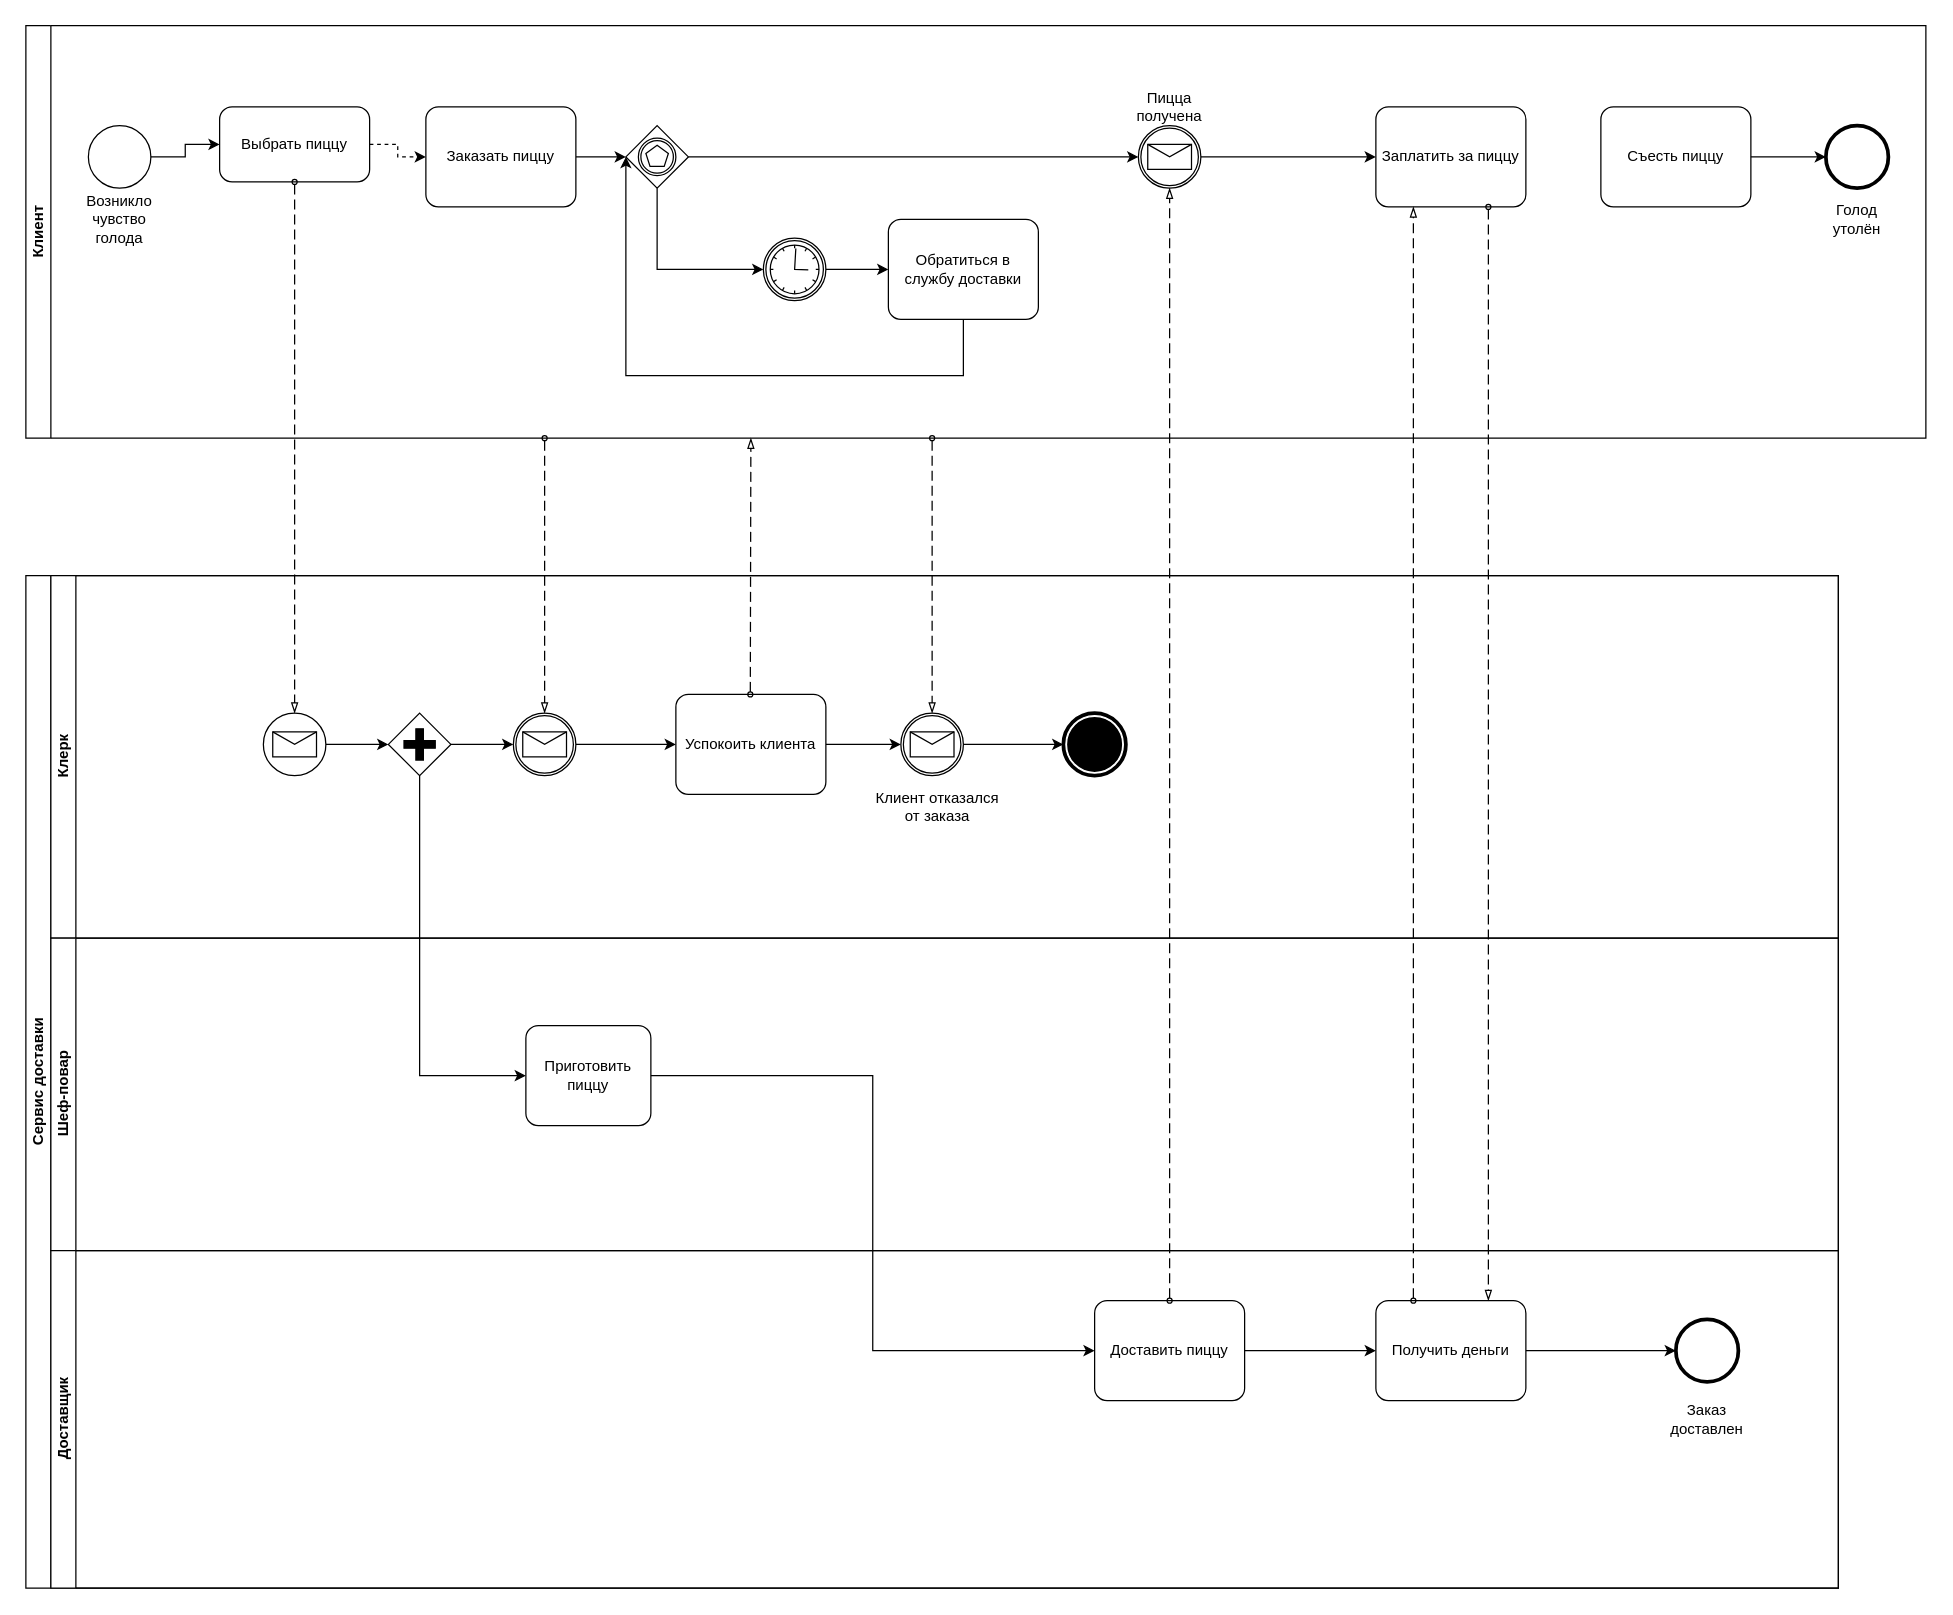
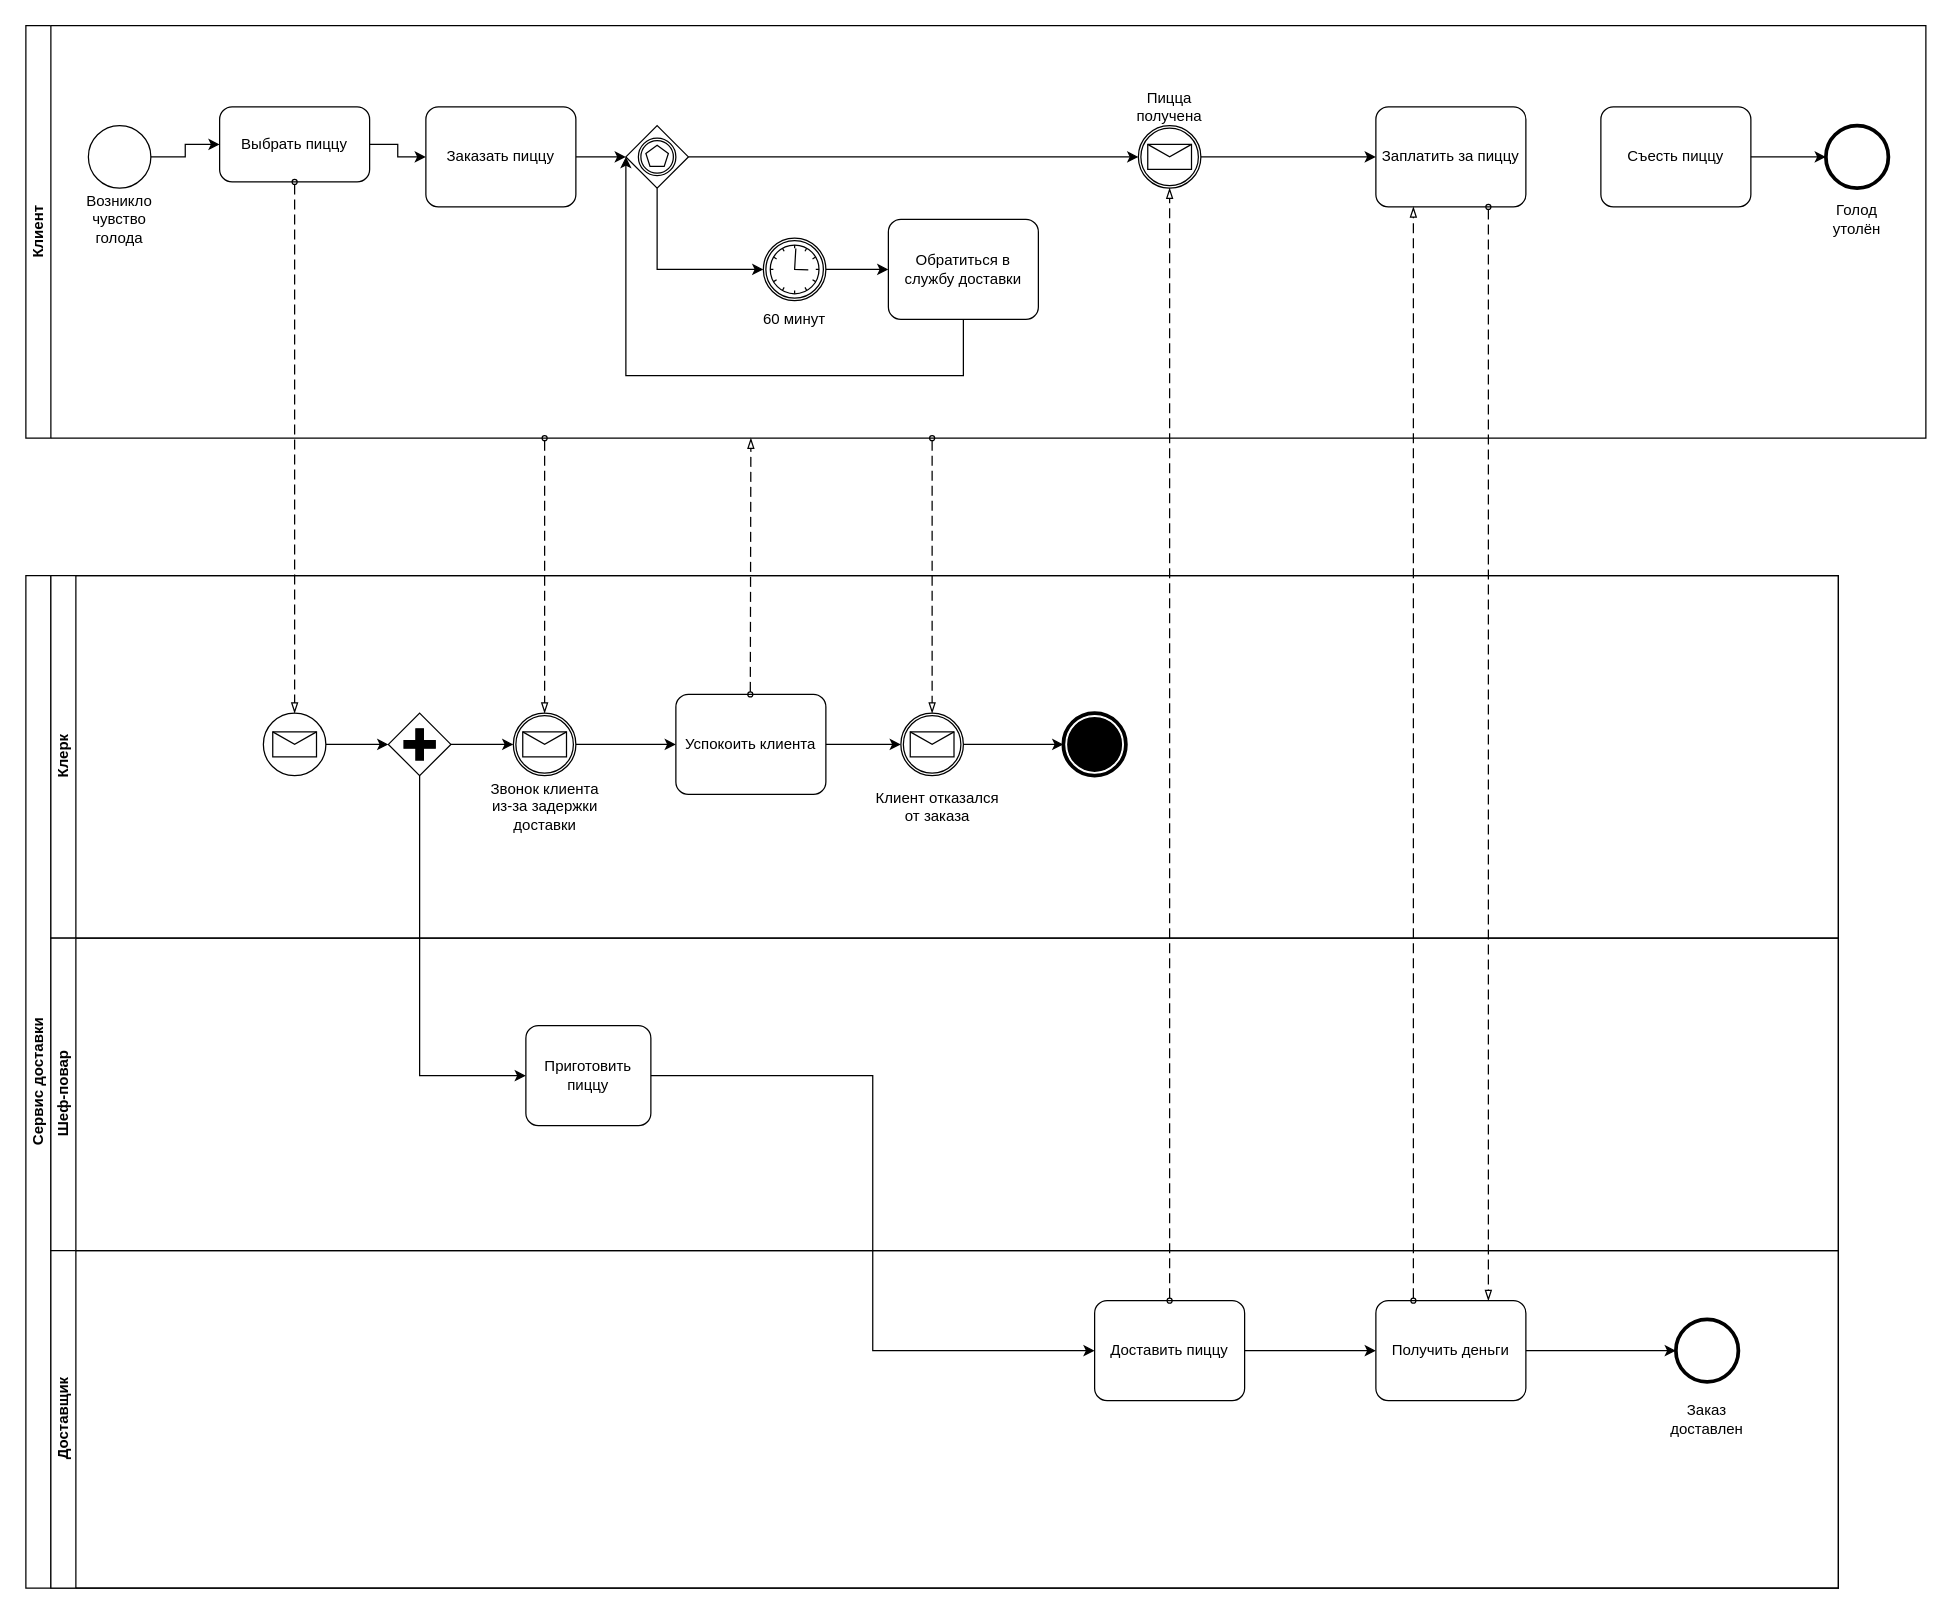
edge "Выбрать пиццу" -> "Заказать пиццу": style dashed -> solid
node "60 минут": added
node "Звонок клиента из-за задержки доставки": added
